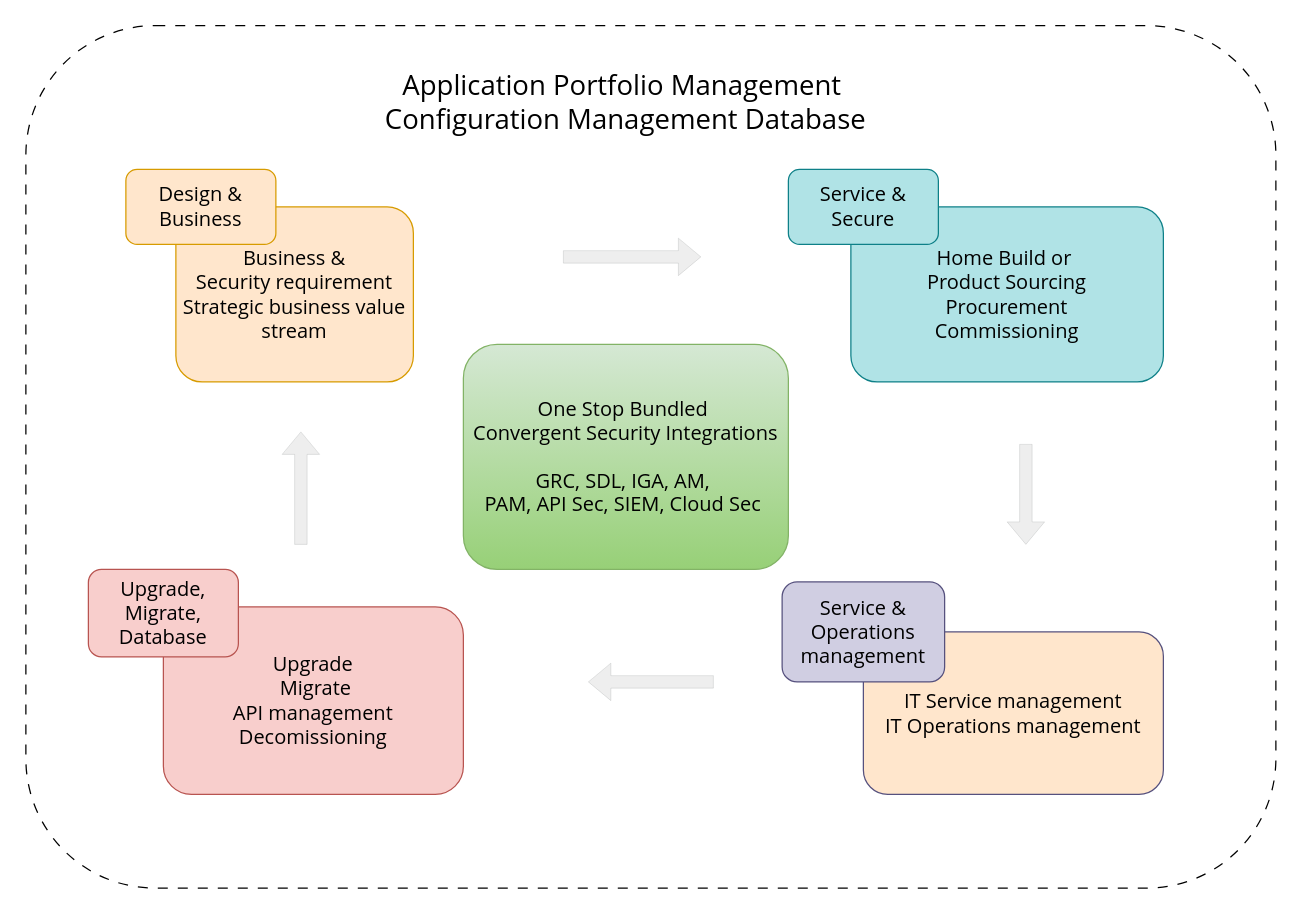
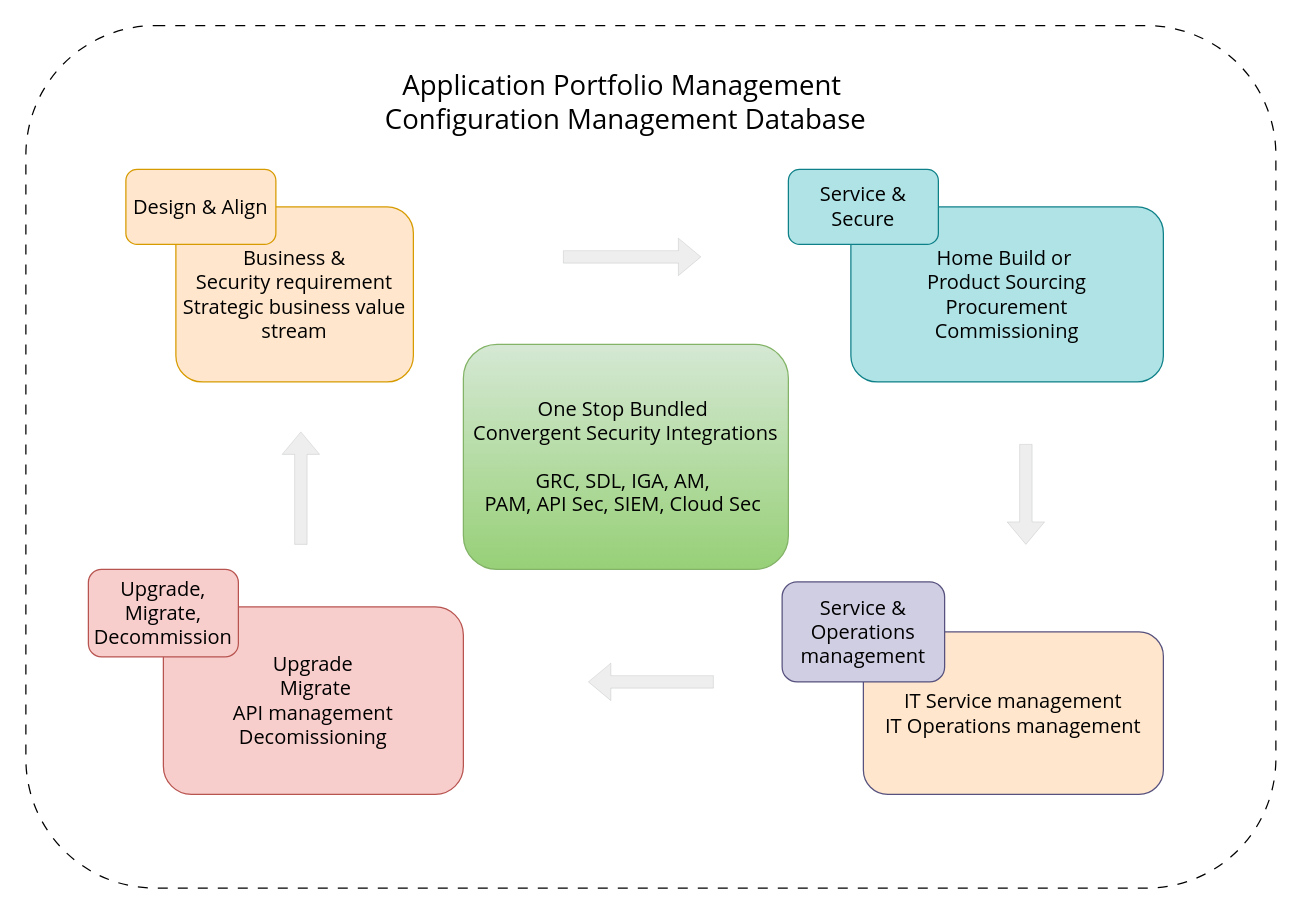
node "Design & Business": label "Design & Business" -> "Design & Align"
node "Upgrade, Migrate, Database": label "Upgrade, Migrate, Database" -> "Upgrade, Migrate, Decommission"
